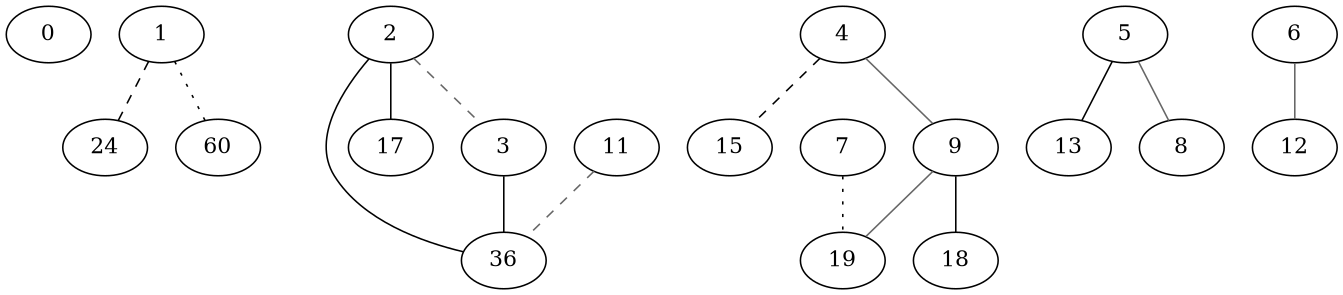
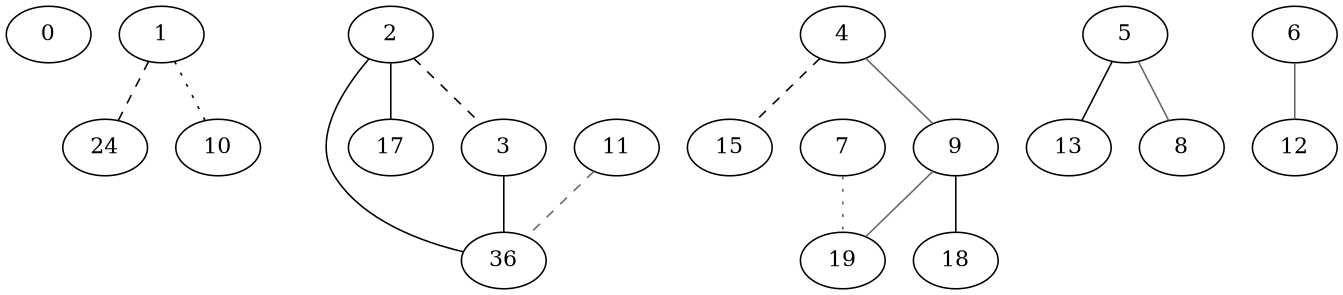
edge "2" -- "3": color gray40 -> black
node "60": label "60" -> "10"
edge "7" -- "19": color black -> gray40
